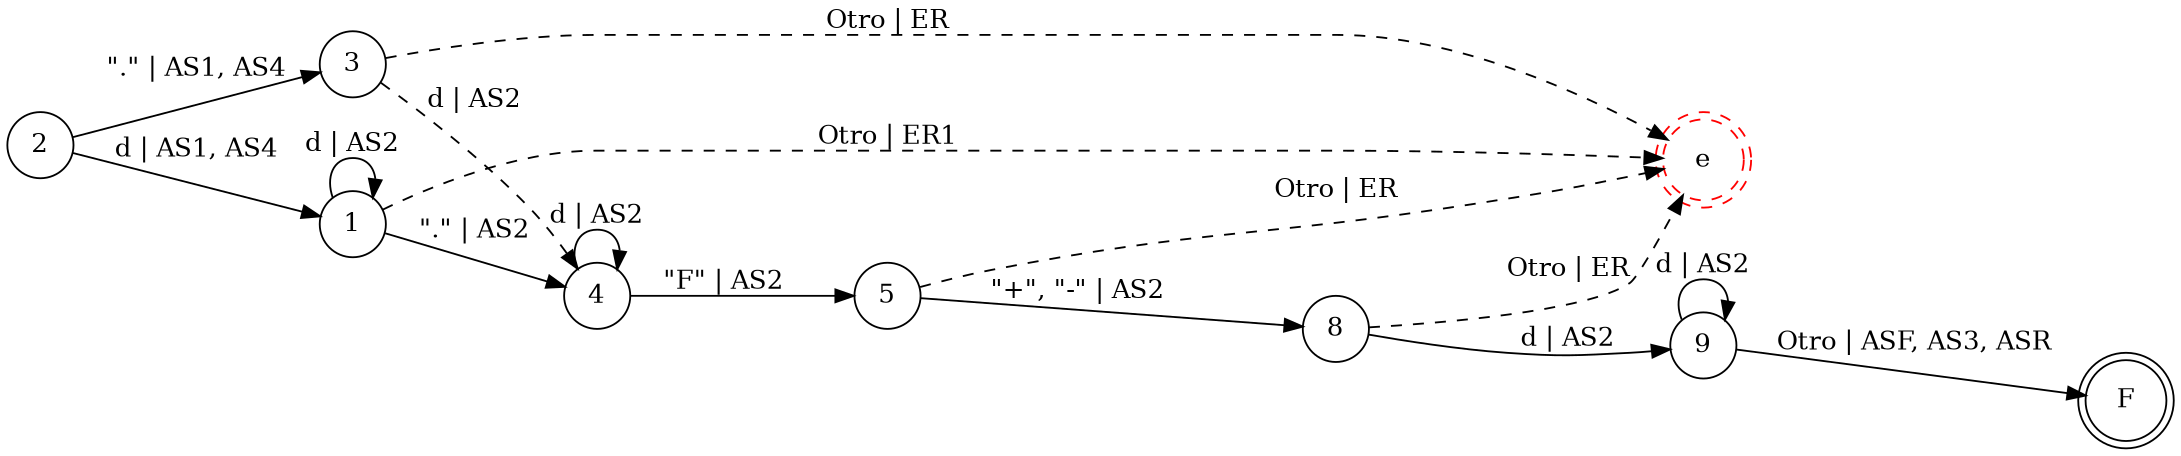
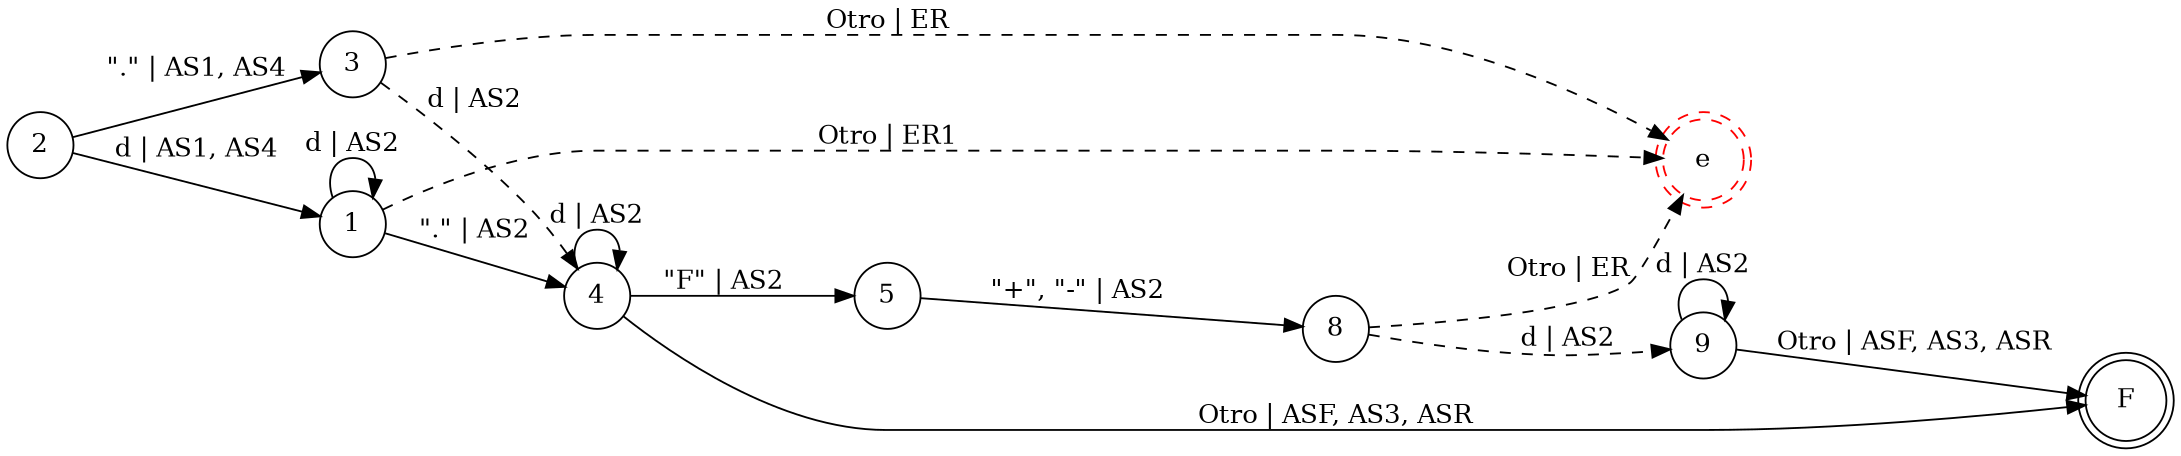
edge "5" -> "e": removed, label "Otro | ER"
edge "8" -> "9": style solid -> dashed
edge "4" -> "F": added, label "Otro | ASF, AS3, ASR"
